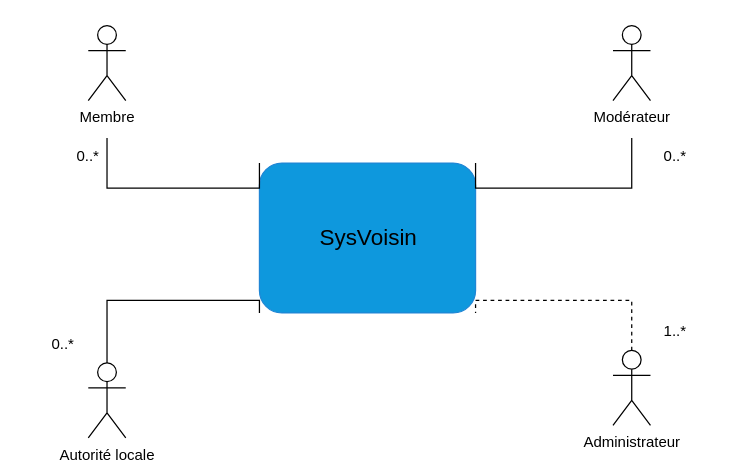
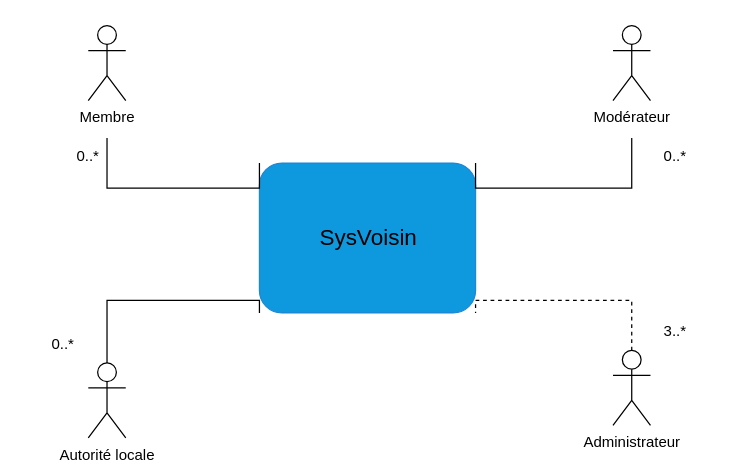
node "1..*": label "1..*" -> "3..*"
